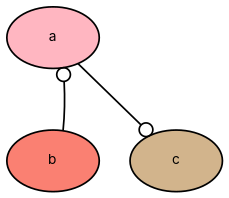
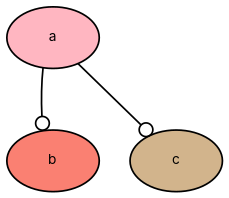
edge "b" -> "a": reversed
